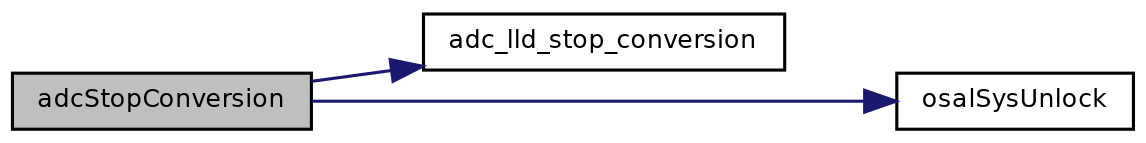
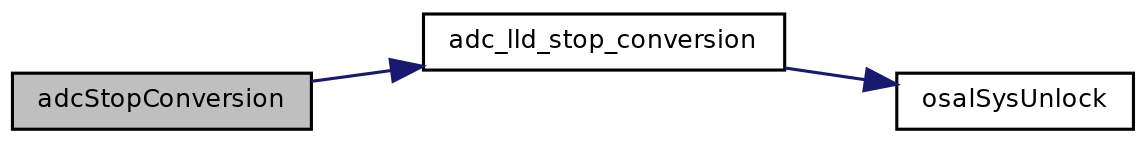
edge "adcStopConversion" -> "osalSysUnlock": now "adc_lld_stop_conversion" -> "osalSysUnlock"
